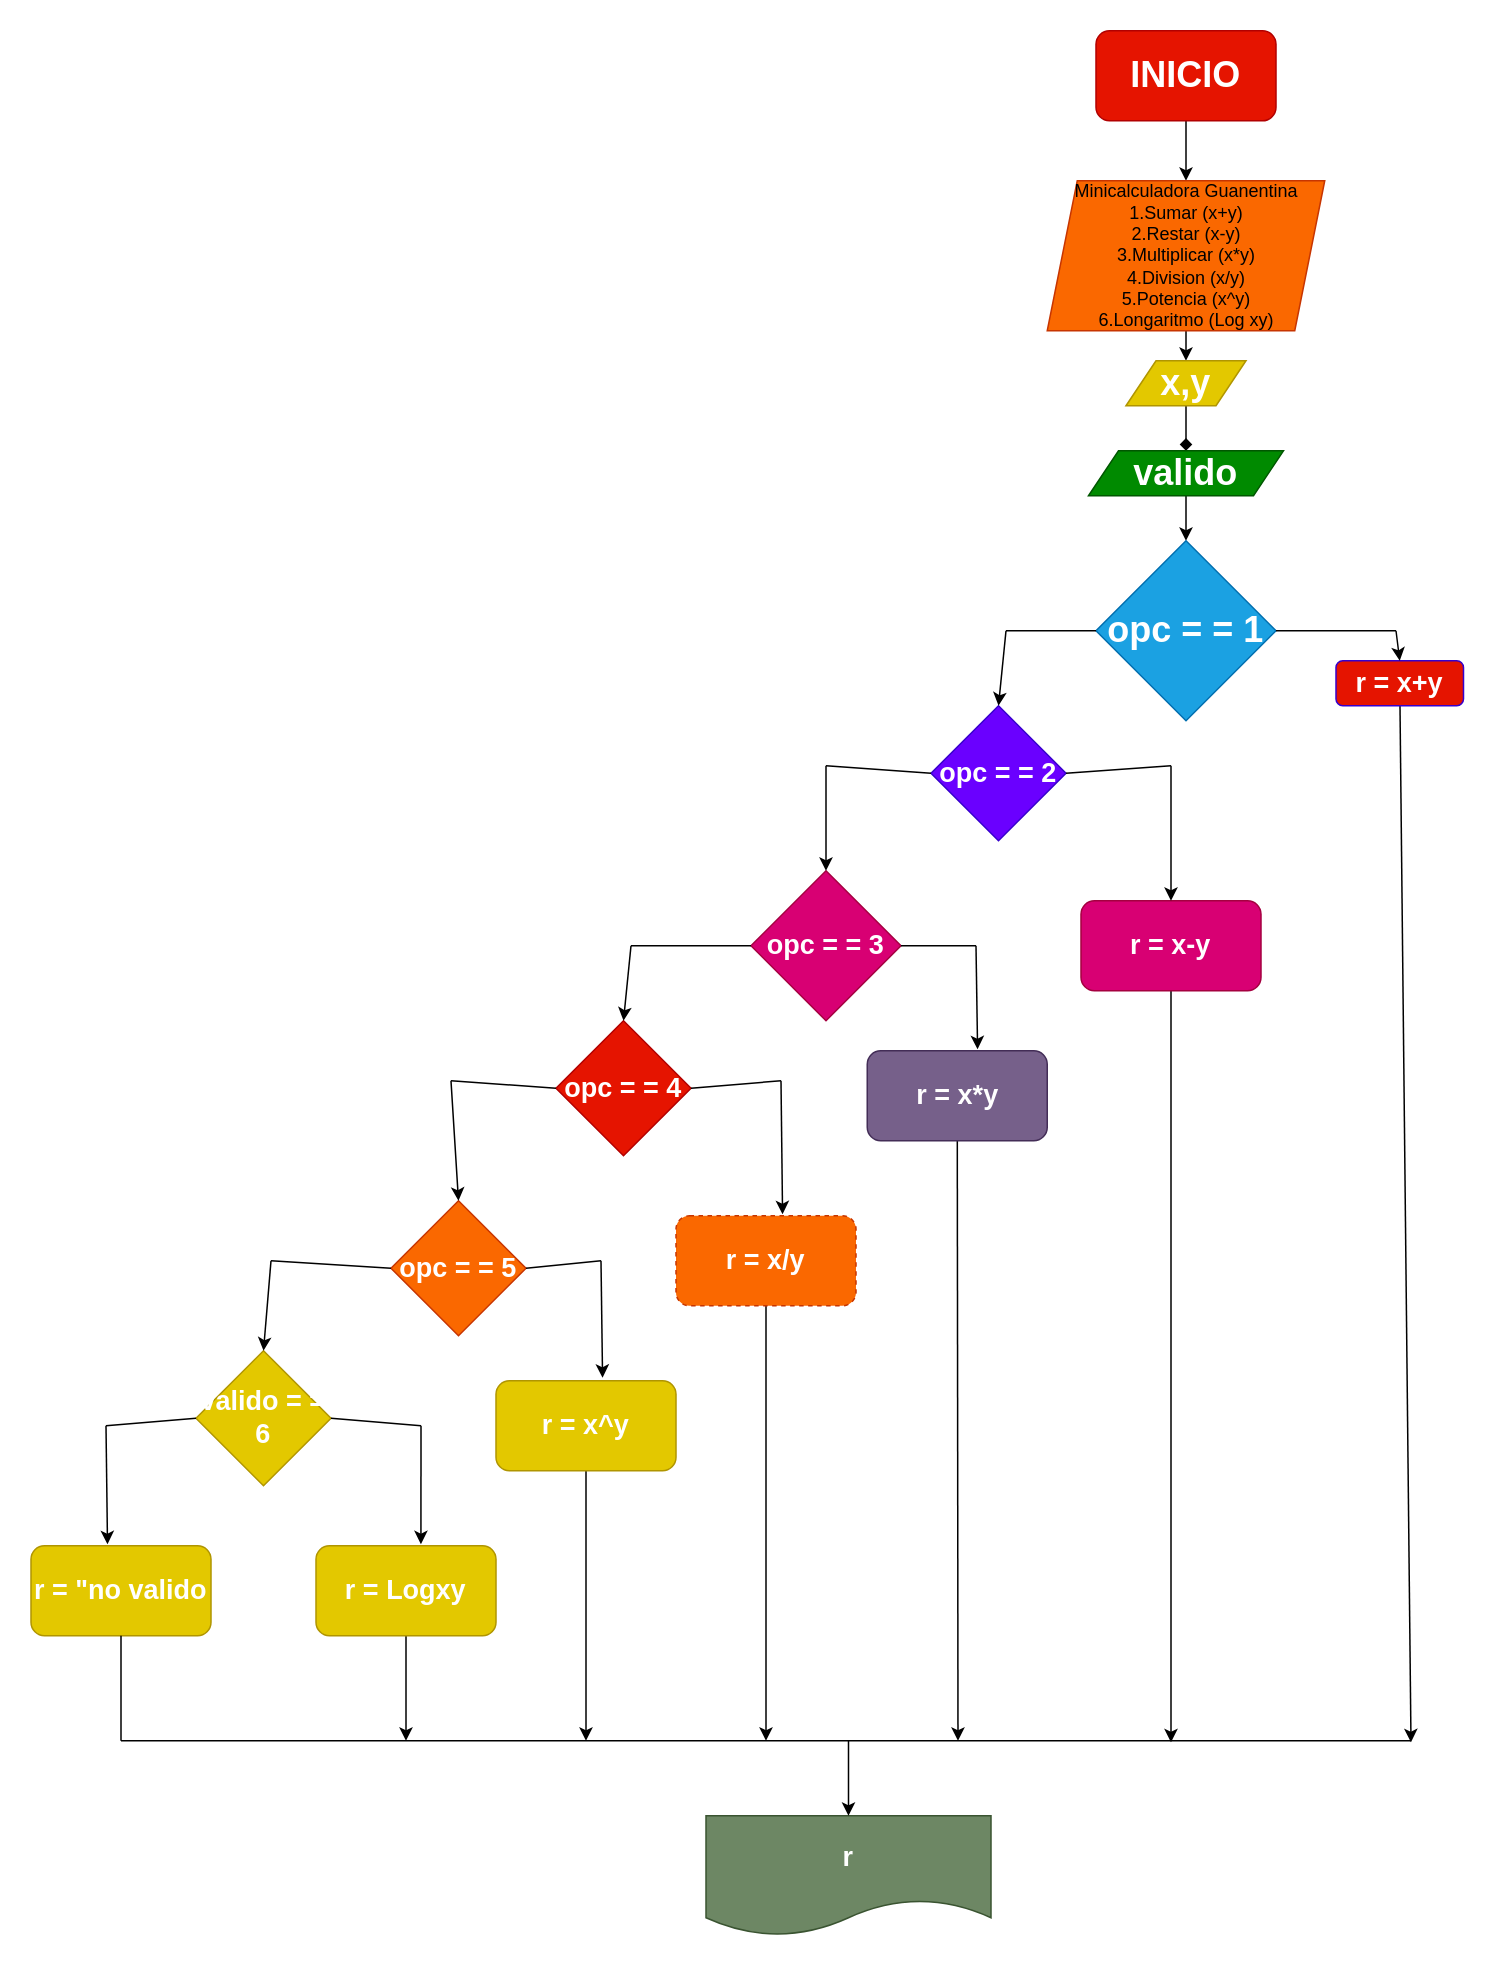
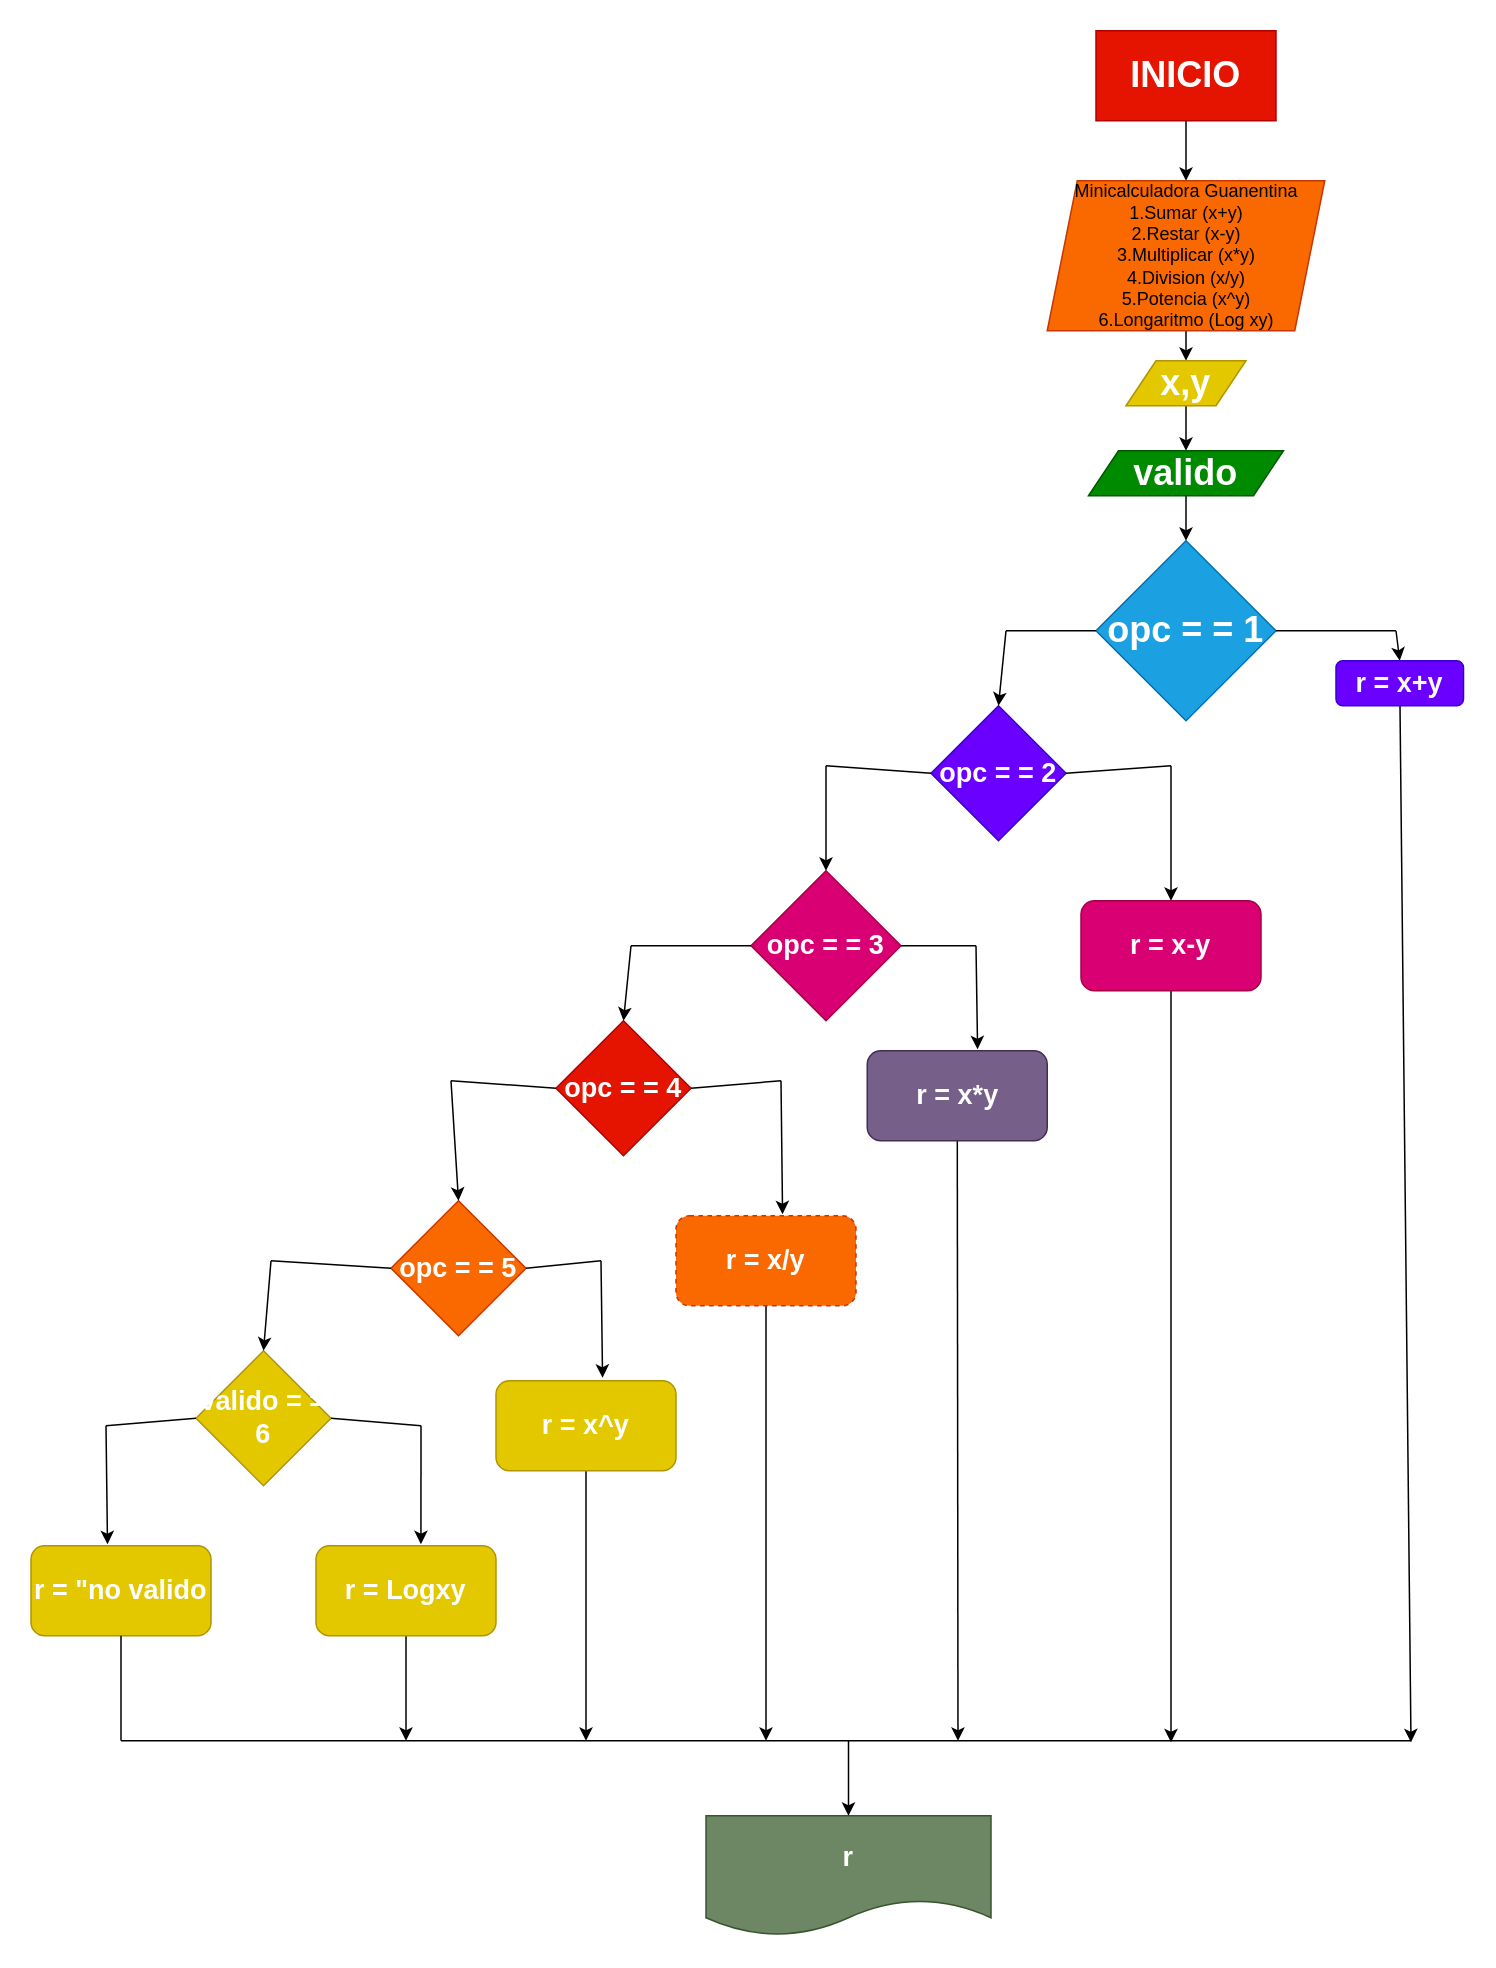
node "INICIO": shape rounded rectangle -> rectangle
edge "x,y" -> "valido": arrowhead diamond -> classic
node "r = x+y": fillcolor #e51400 -> #6a00ff
